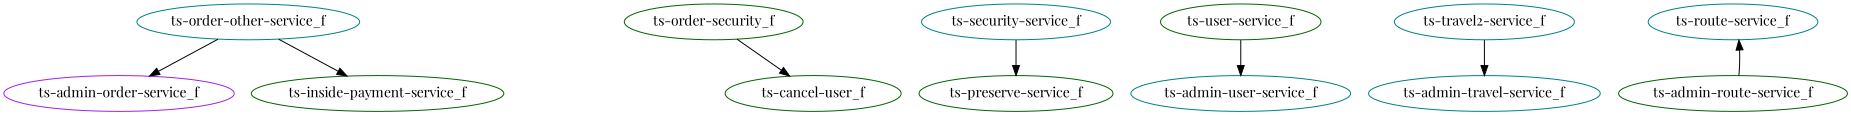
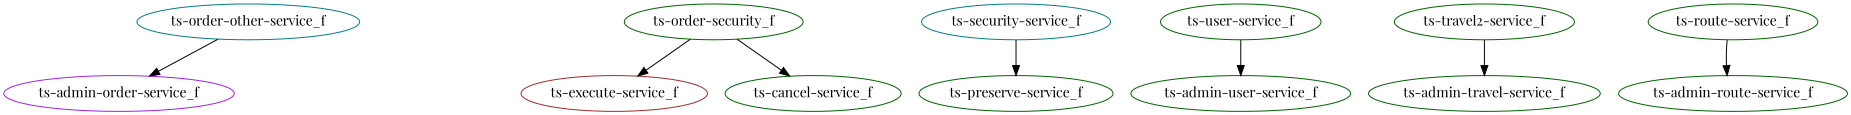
node "ts-travel2-service_f": color teal -> darkgreen
node "ts-route-service_f": color teal -> darkgreen
edge "ts-admin-route-service_f" -> "ts-route-service_f": reversed
node "ts-inside-payment-service_f": removed
node "ts-execute-service_f": added
node "ts-cancel-user_f": label "ts-cancel-user_f" -> "ts-cancel-service_f"
node "ts-admin-user-service_f": color teal -> darkgreen
node "ts-admin-travel-service_f": color teal -> darkgreen
